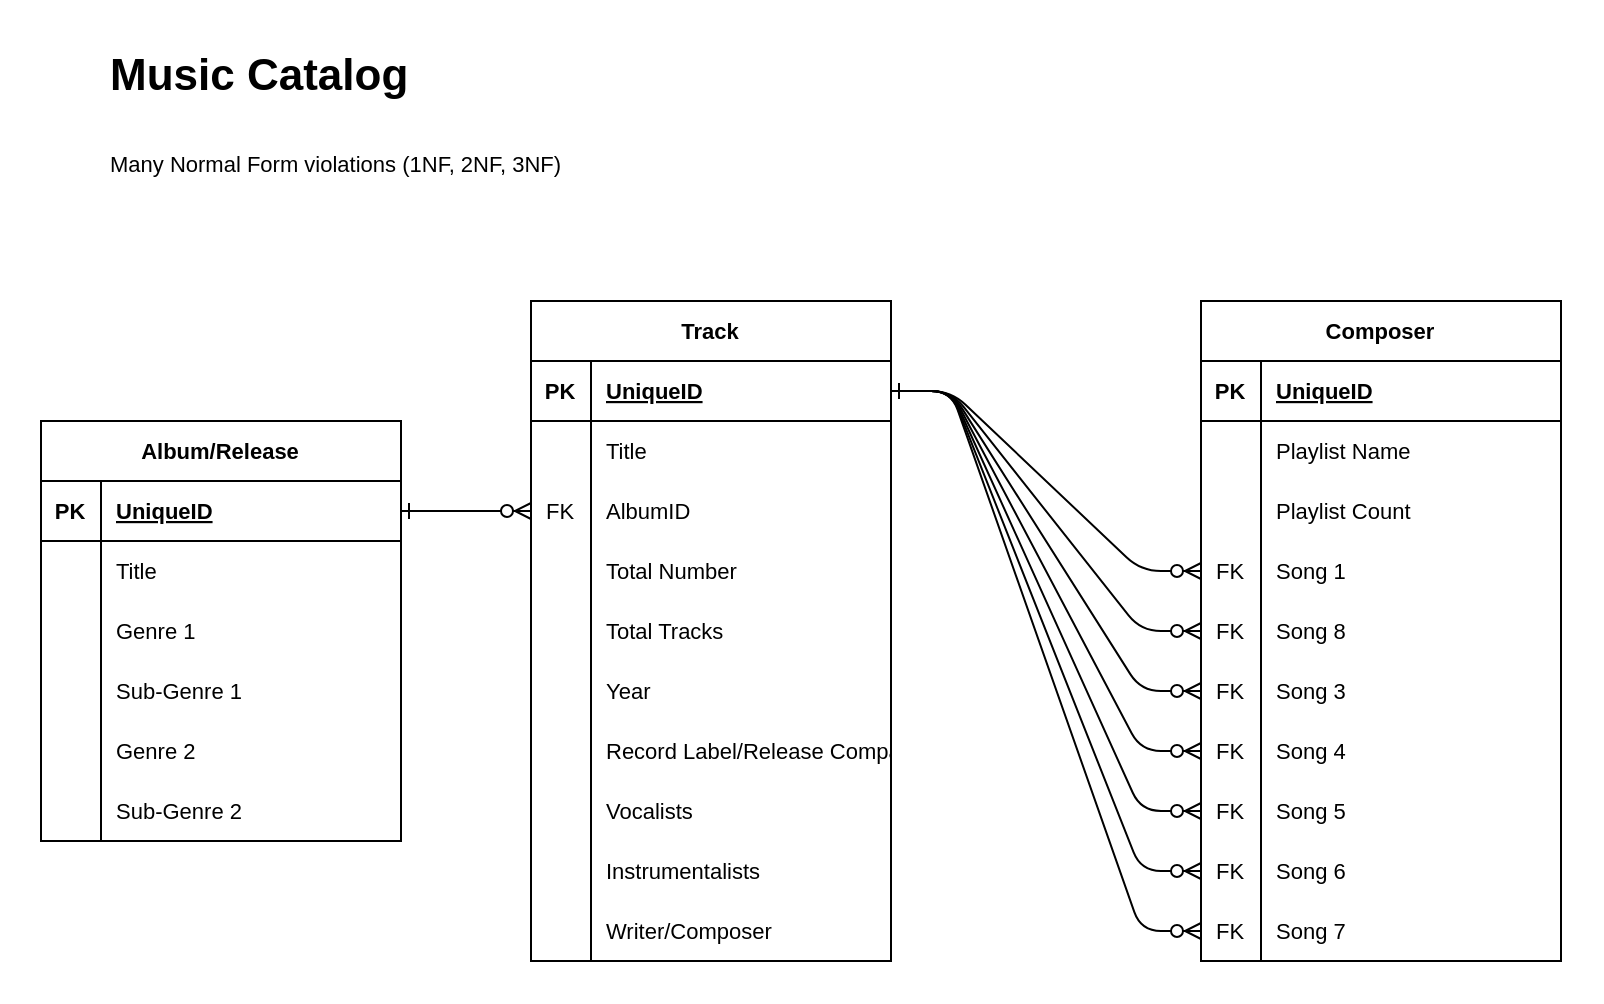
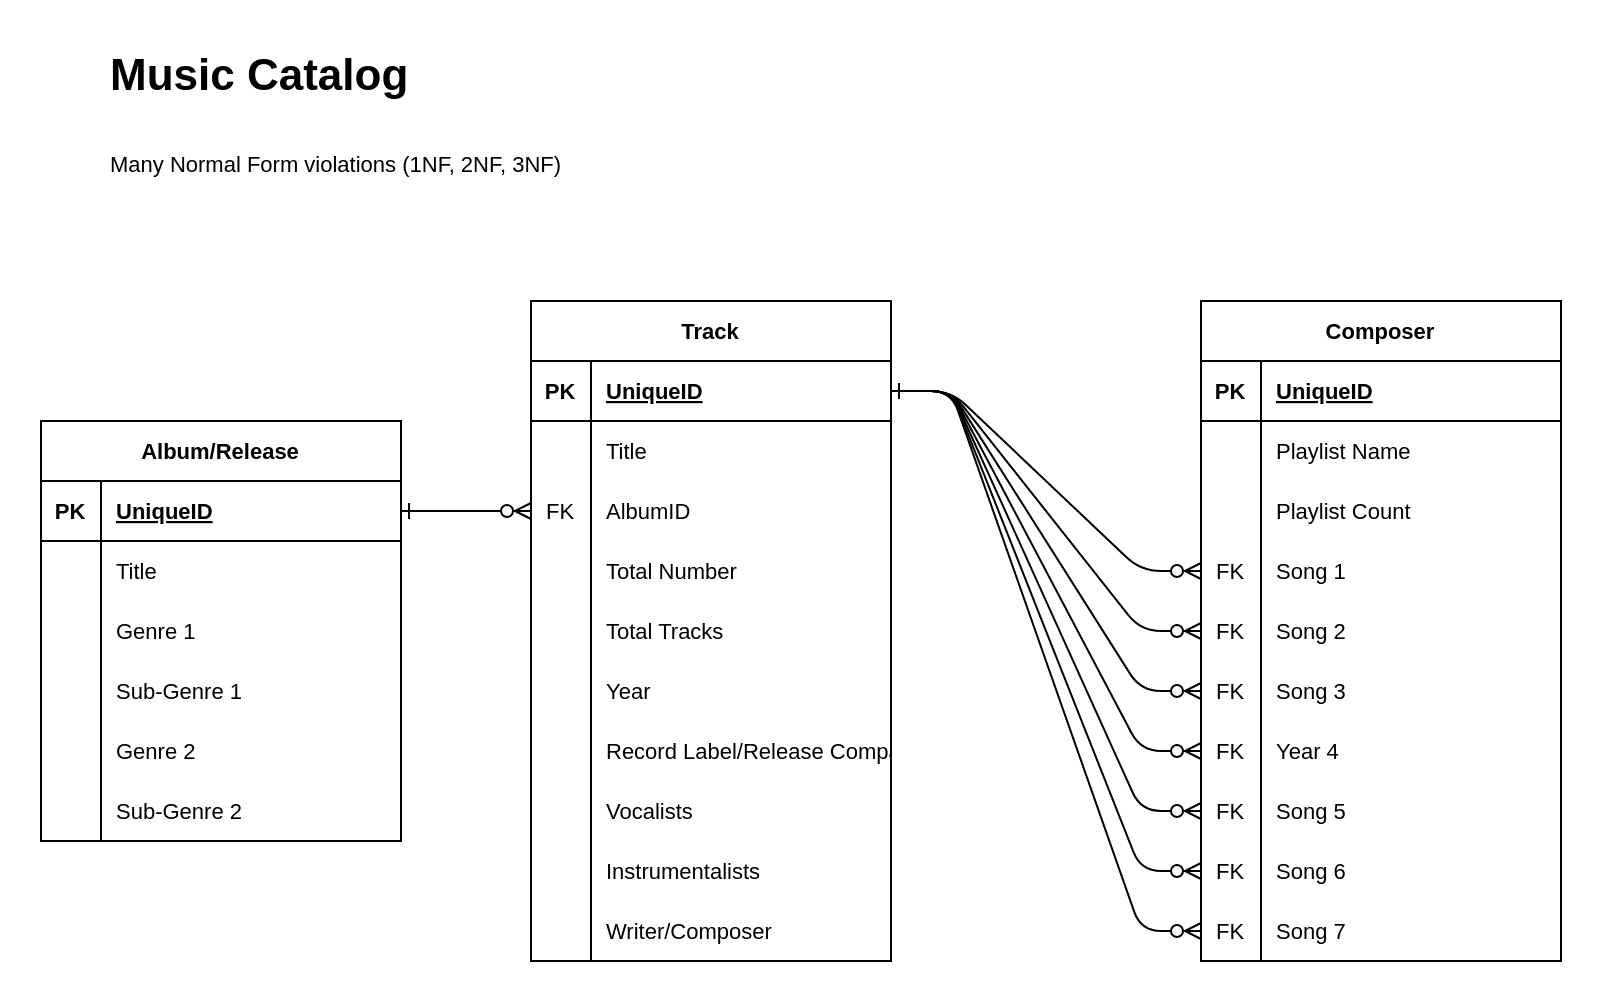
node "Song 8": label "Song 8" -> "Song 2"
node "Song 4": label "Song 4" -> "Year 4"
